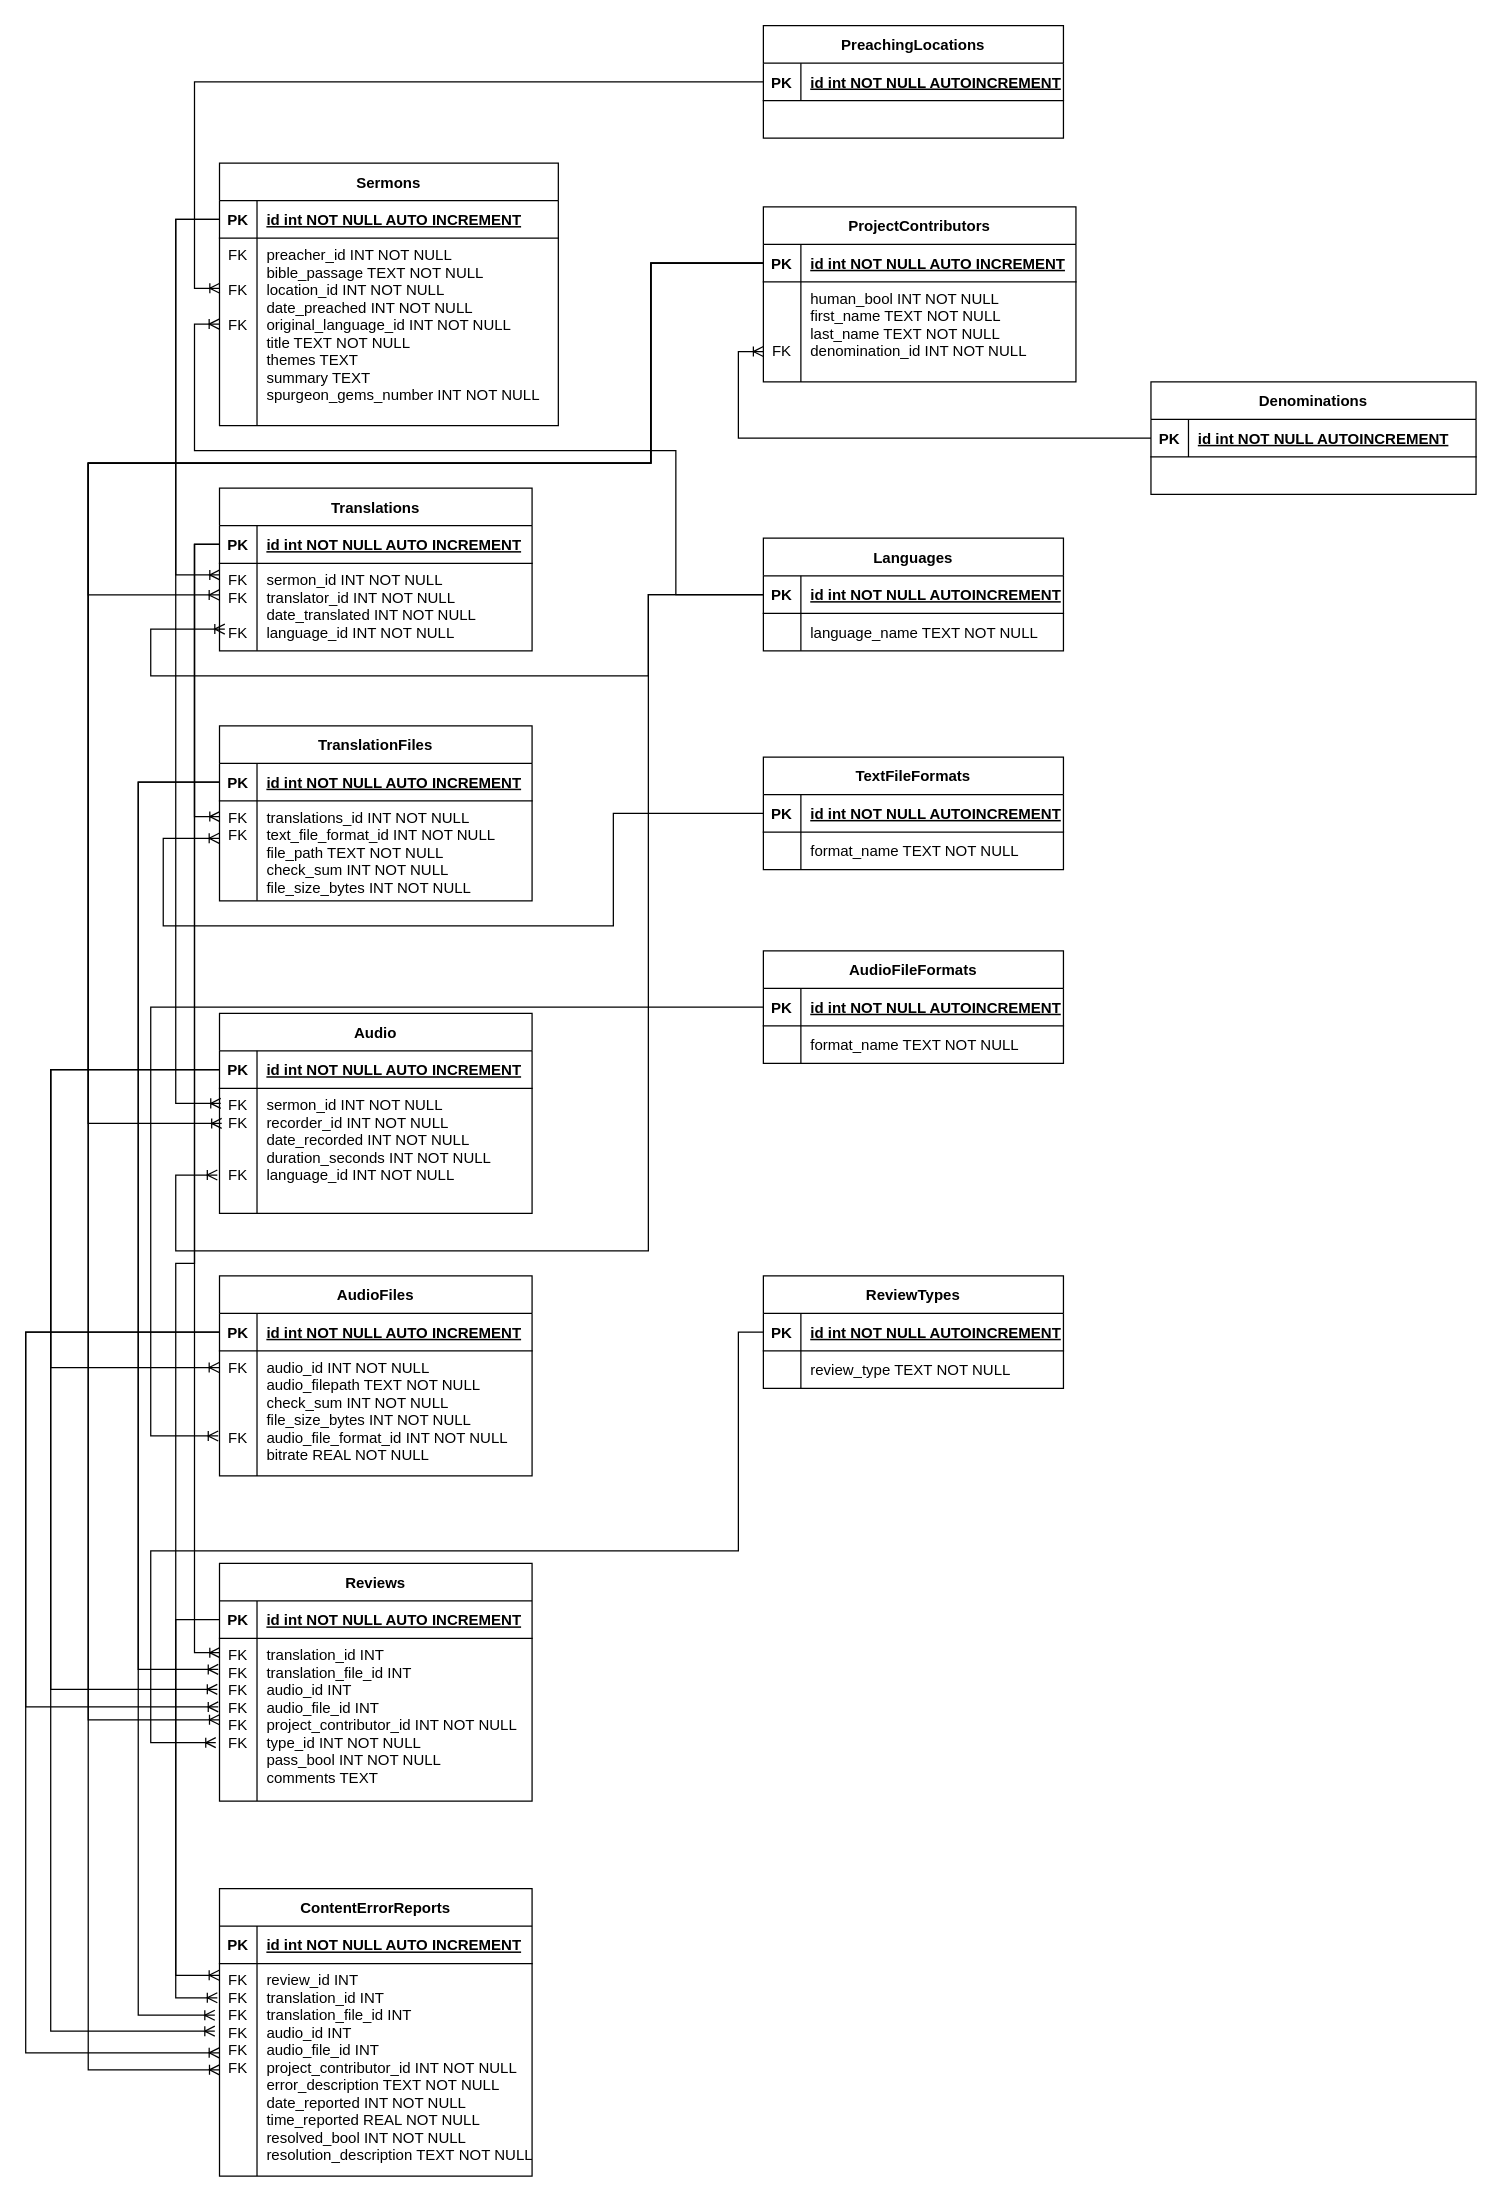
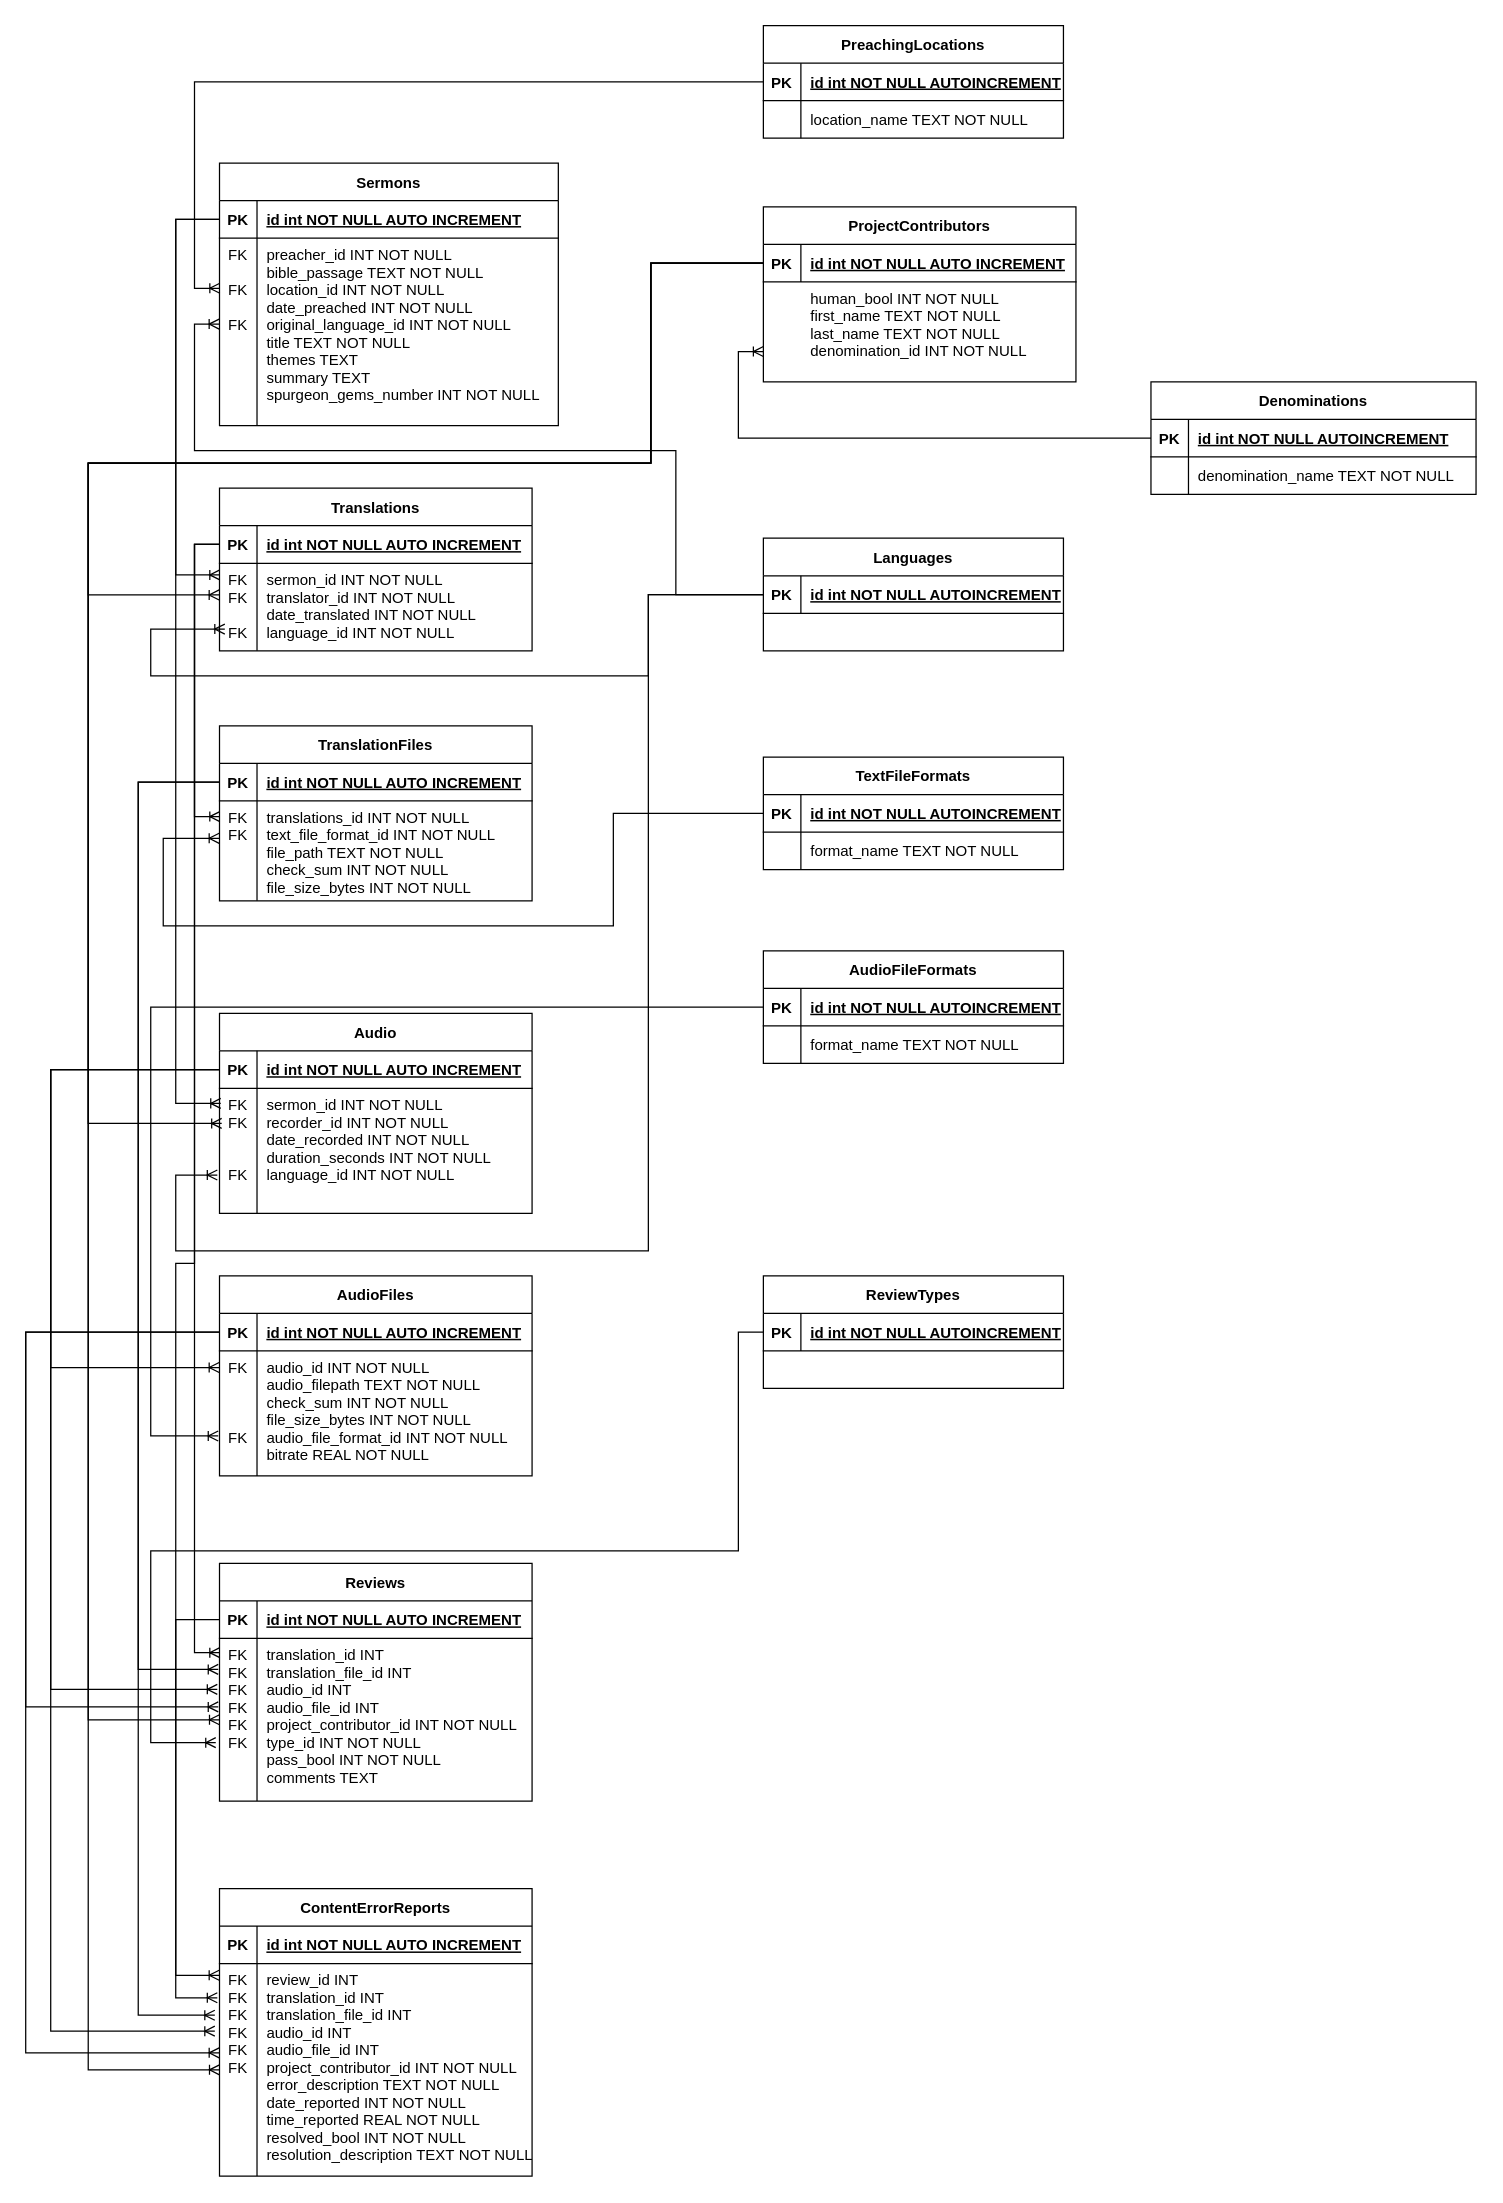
node "location_name TEXT NOT NULL": added
node "FK": removed
node "denomination_name TEXT NOT NULL": added
node "language_name TEXT NOT NULL": removed
node "review_type TEXT NOT NULL": removed
